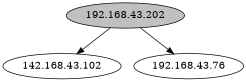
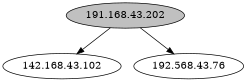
node "192.168.43.202": label "192.168.43.202" -> "191.168.43.202"
node "192.168.43.76": label "192.168.43.76" -> "192.568.43.76"
